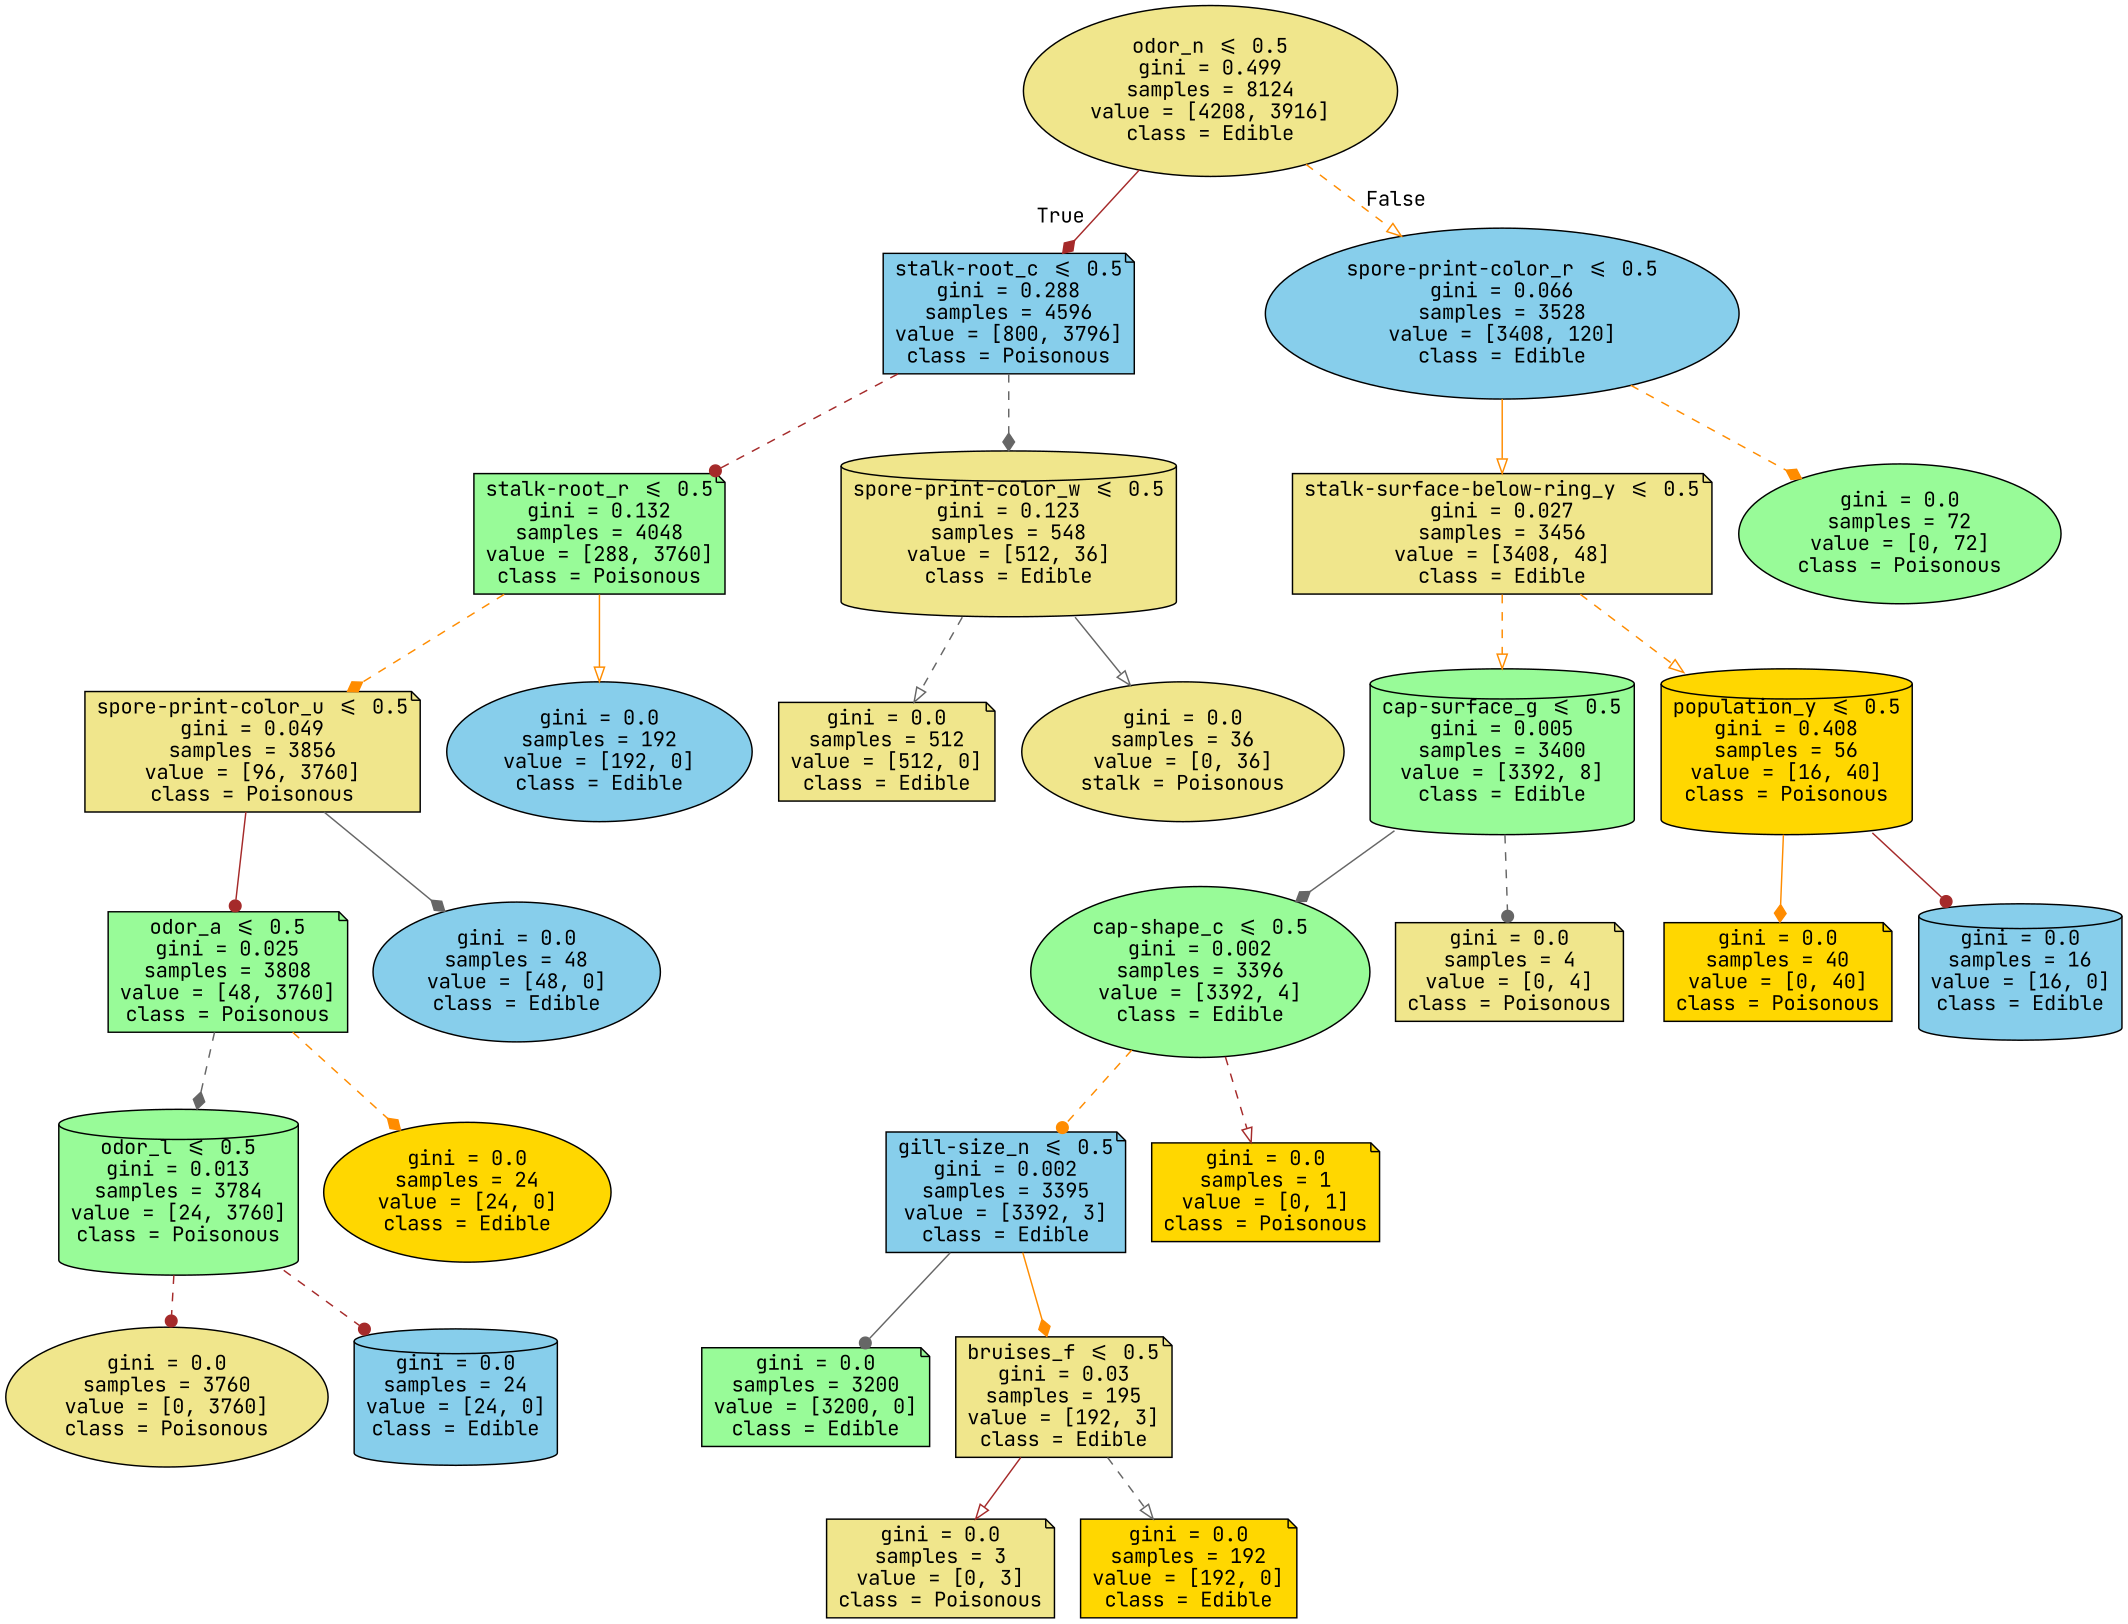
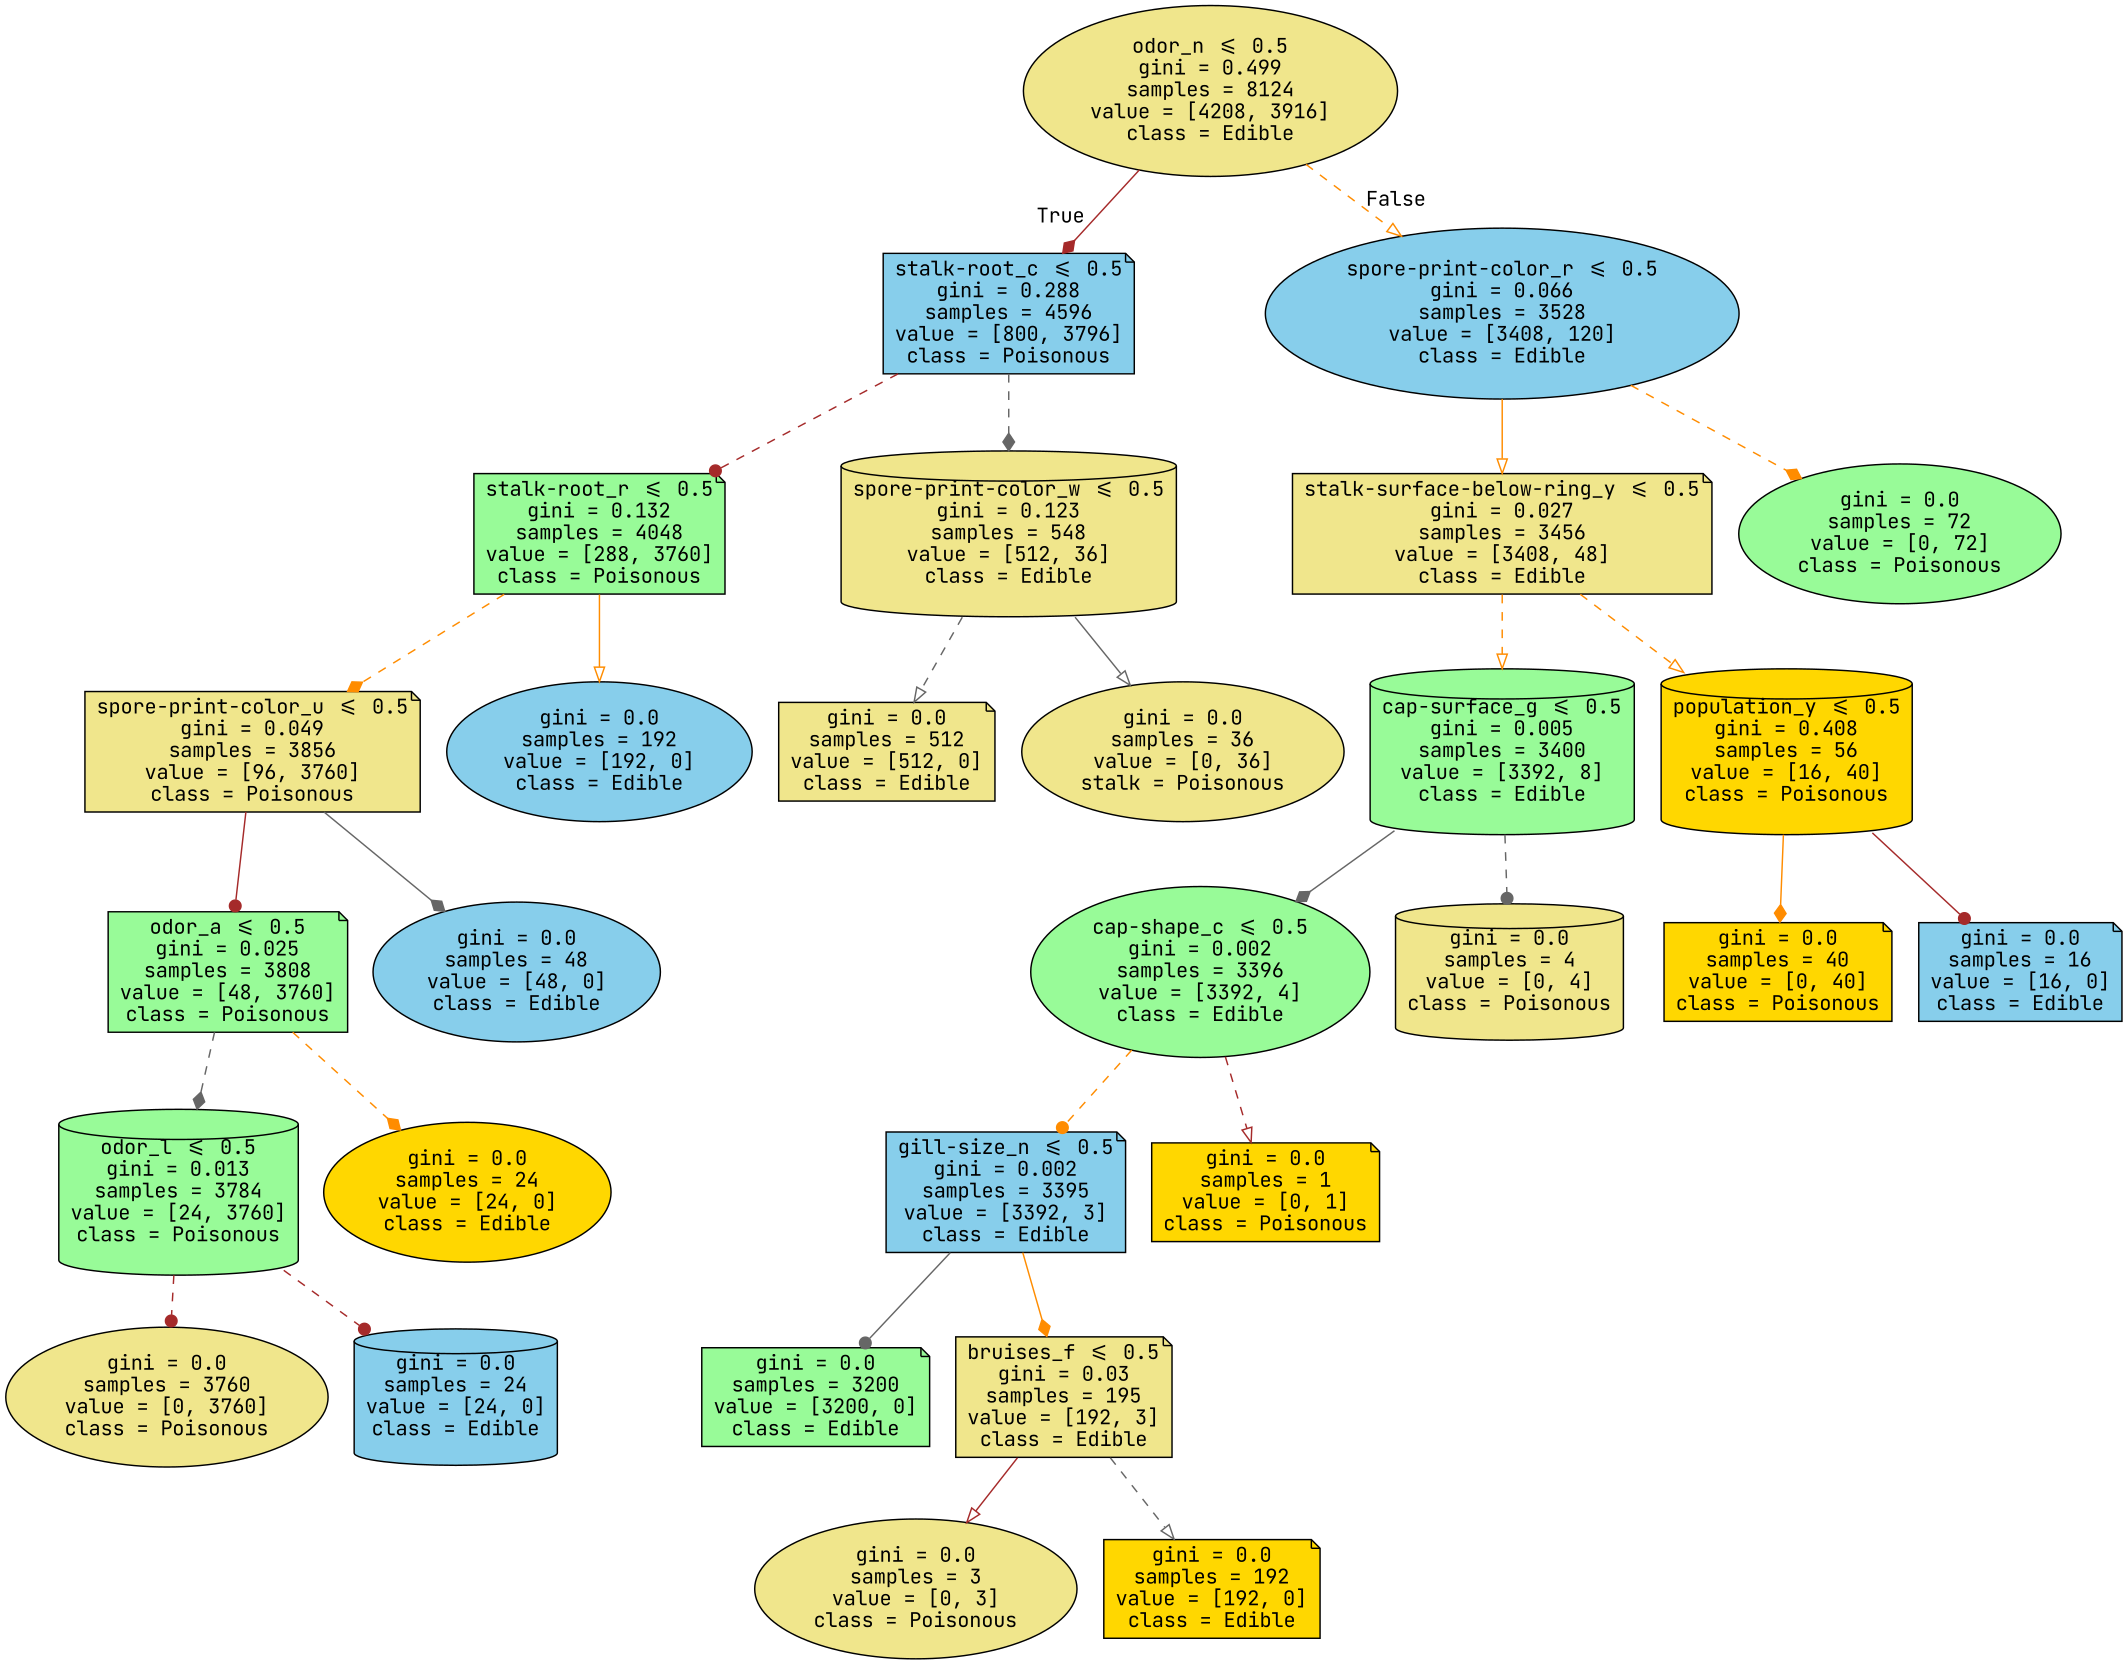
node "gini = 0.0 samples = 4 value = [0, 4] class = Poisonous": shape note -> cylinder
node "gini = 0.0 samples = 16 value = [16, 0] class = Edible": shape cylinder -> note
node "gini = 0.0 samples = 3 value = [0, 3] class = Poisonous": shape note -> ellipse
